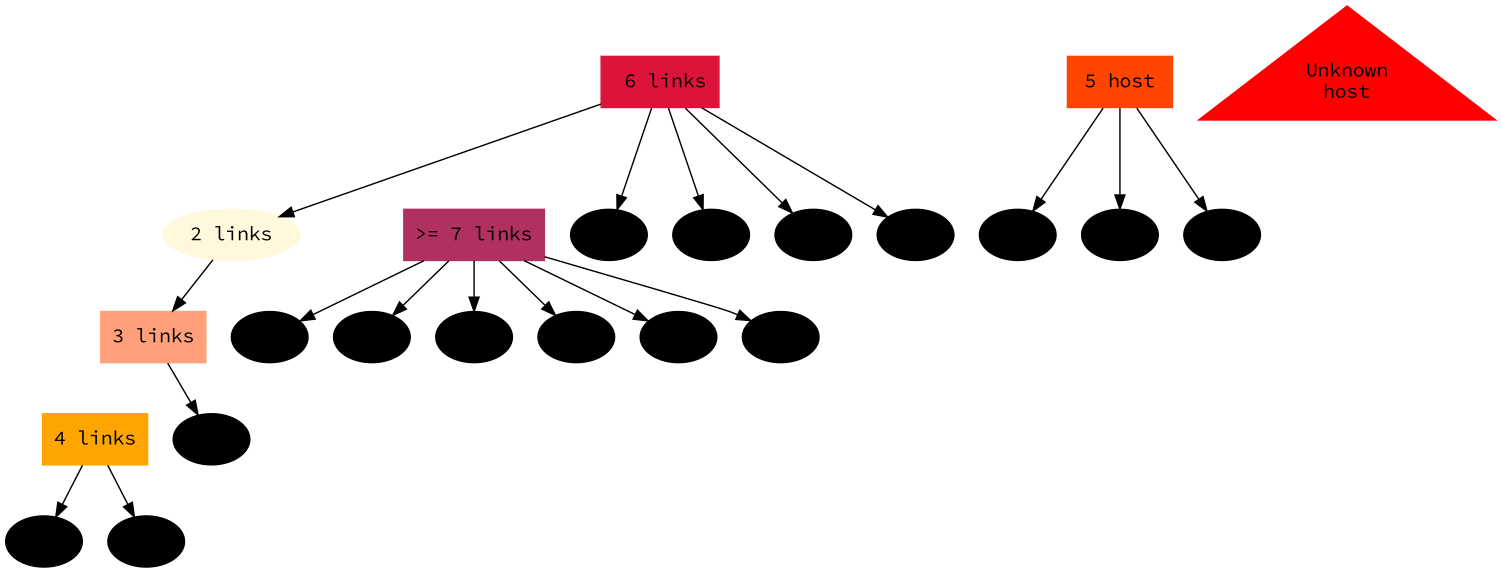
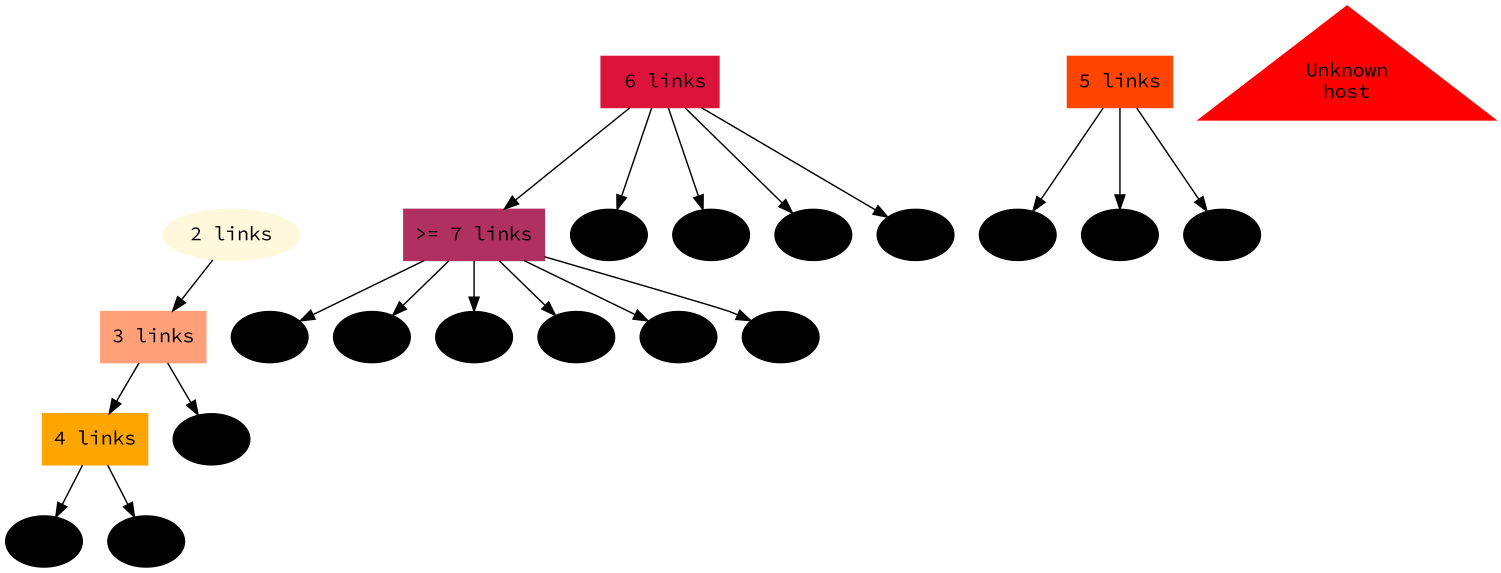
node "5 host": label "5 host" -> "5 links"
edge "6 links" -> "2 links": now "6 links" -> ">= 7 links"
edge "3 links" -> "4 links": added
